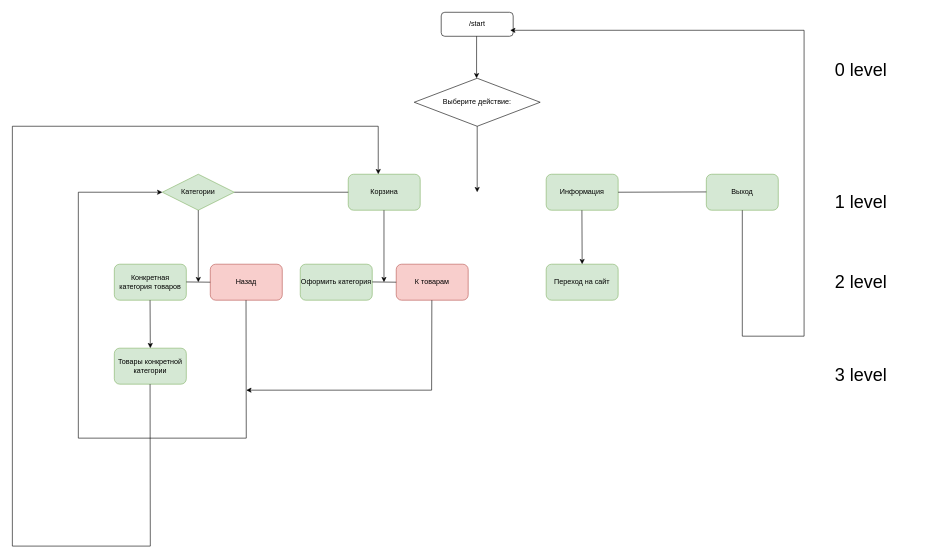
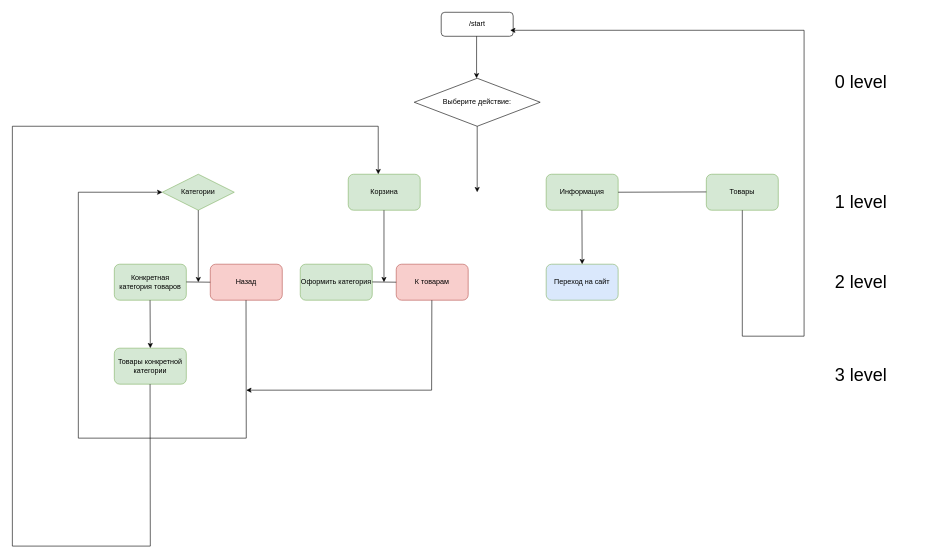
node "0 level": moved (861, 69) -> (861, 81)
edge "Категории" -- "Корзина": removed
node "Выход": label "Выход" -> "Товары"
node "Переход на сайт": fillcolor #d5e8d4 -> #dae8fc
